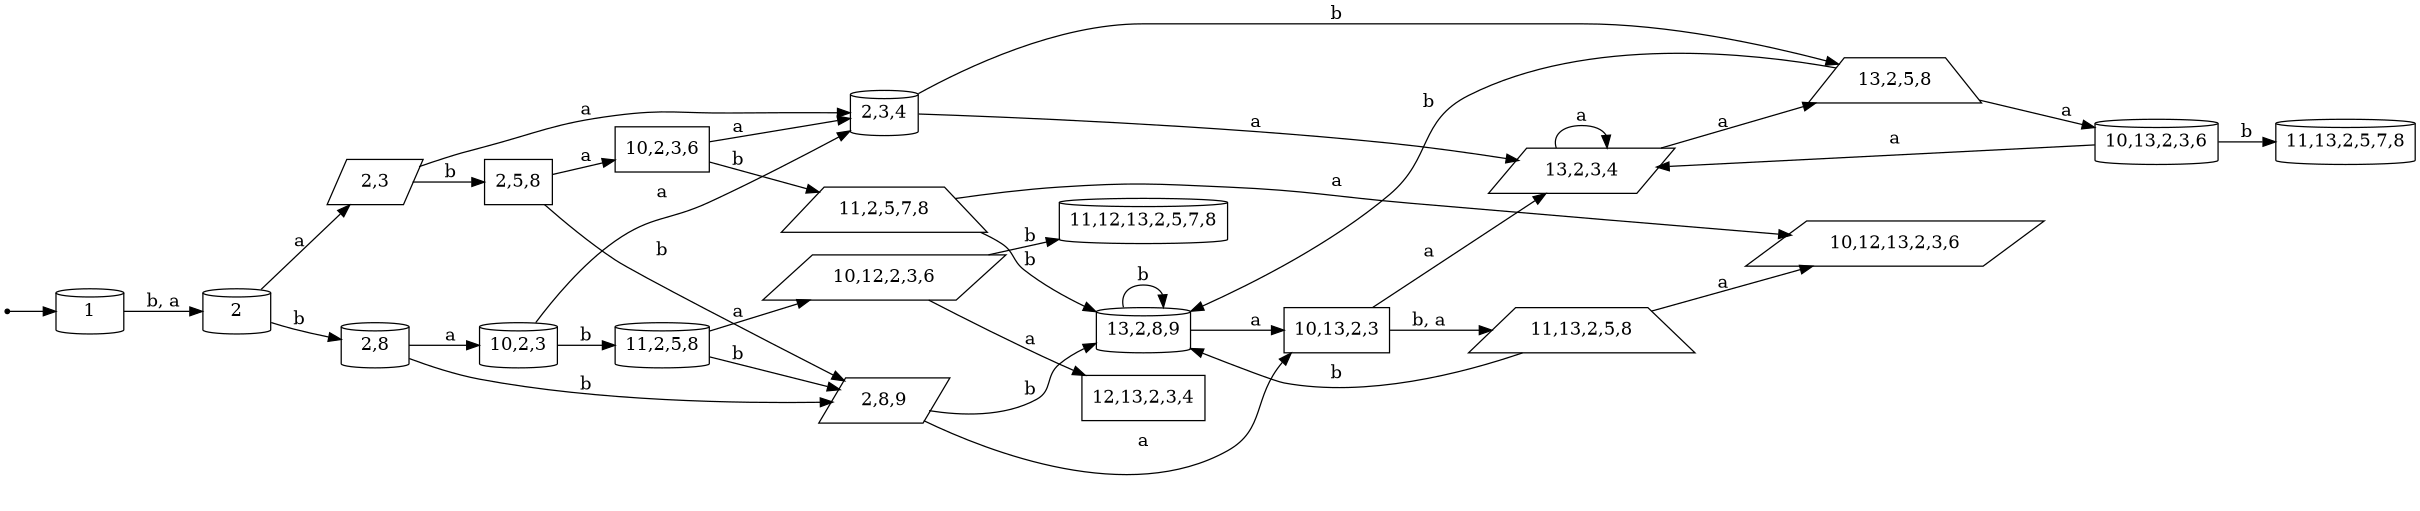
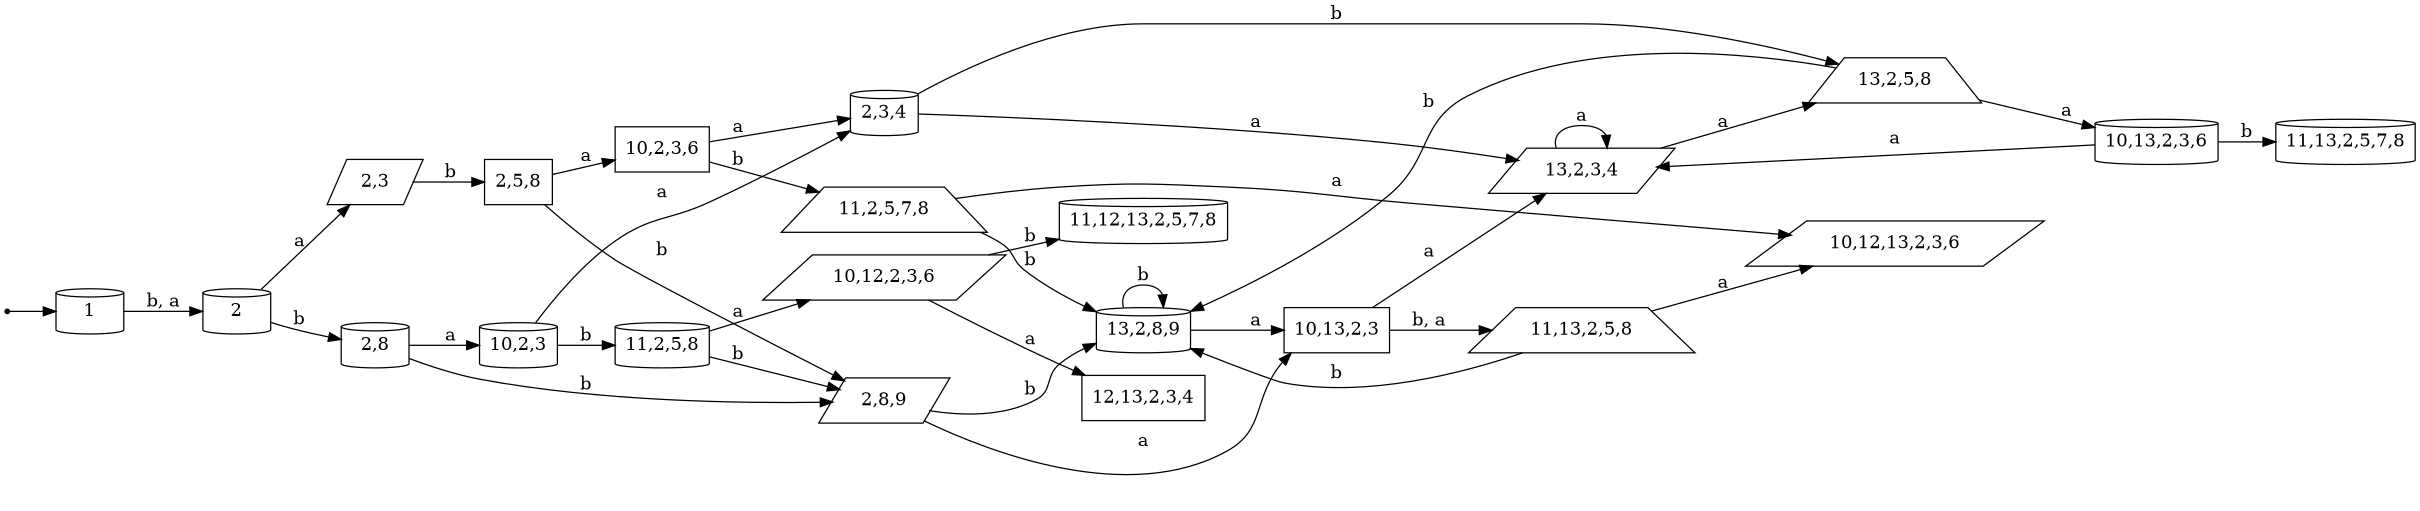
edge "2,3" -> "2,3,4": removed, label "a"
